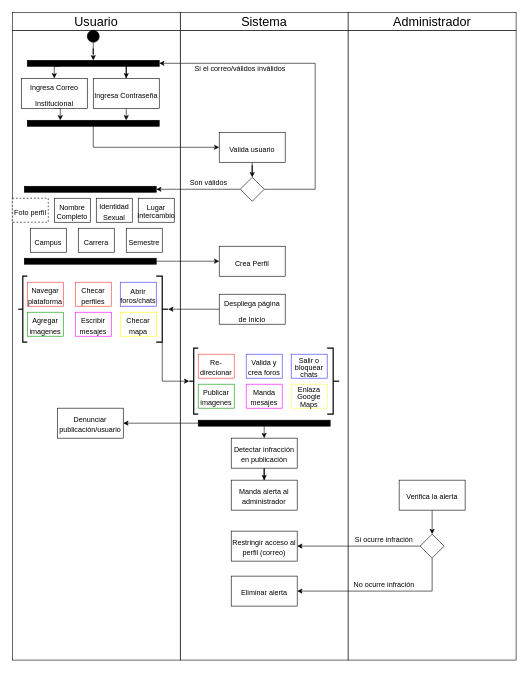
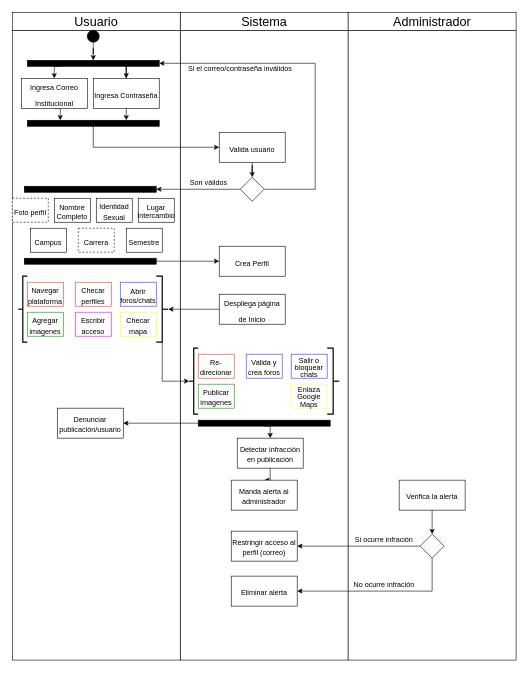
node "Si el correo/válidos inválidos": label "Si el correo/válidos inválidos" -> "Si el correo/contraseña inválidos"
node "Carrera": style solid -> dashed
node "Escribir mesajes": label "Escribir mesajes" -> "Escribir acceso"
node "Manda mesajes": removed
node "Detectar infracción en publicación": moved (264, 453) -> (270, 453)
